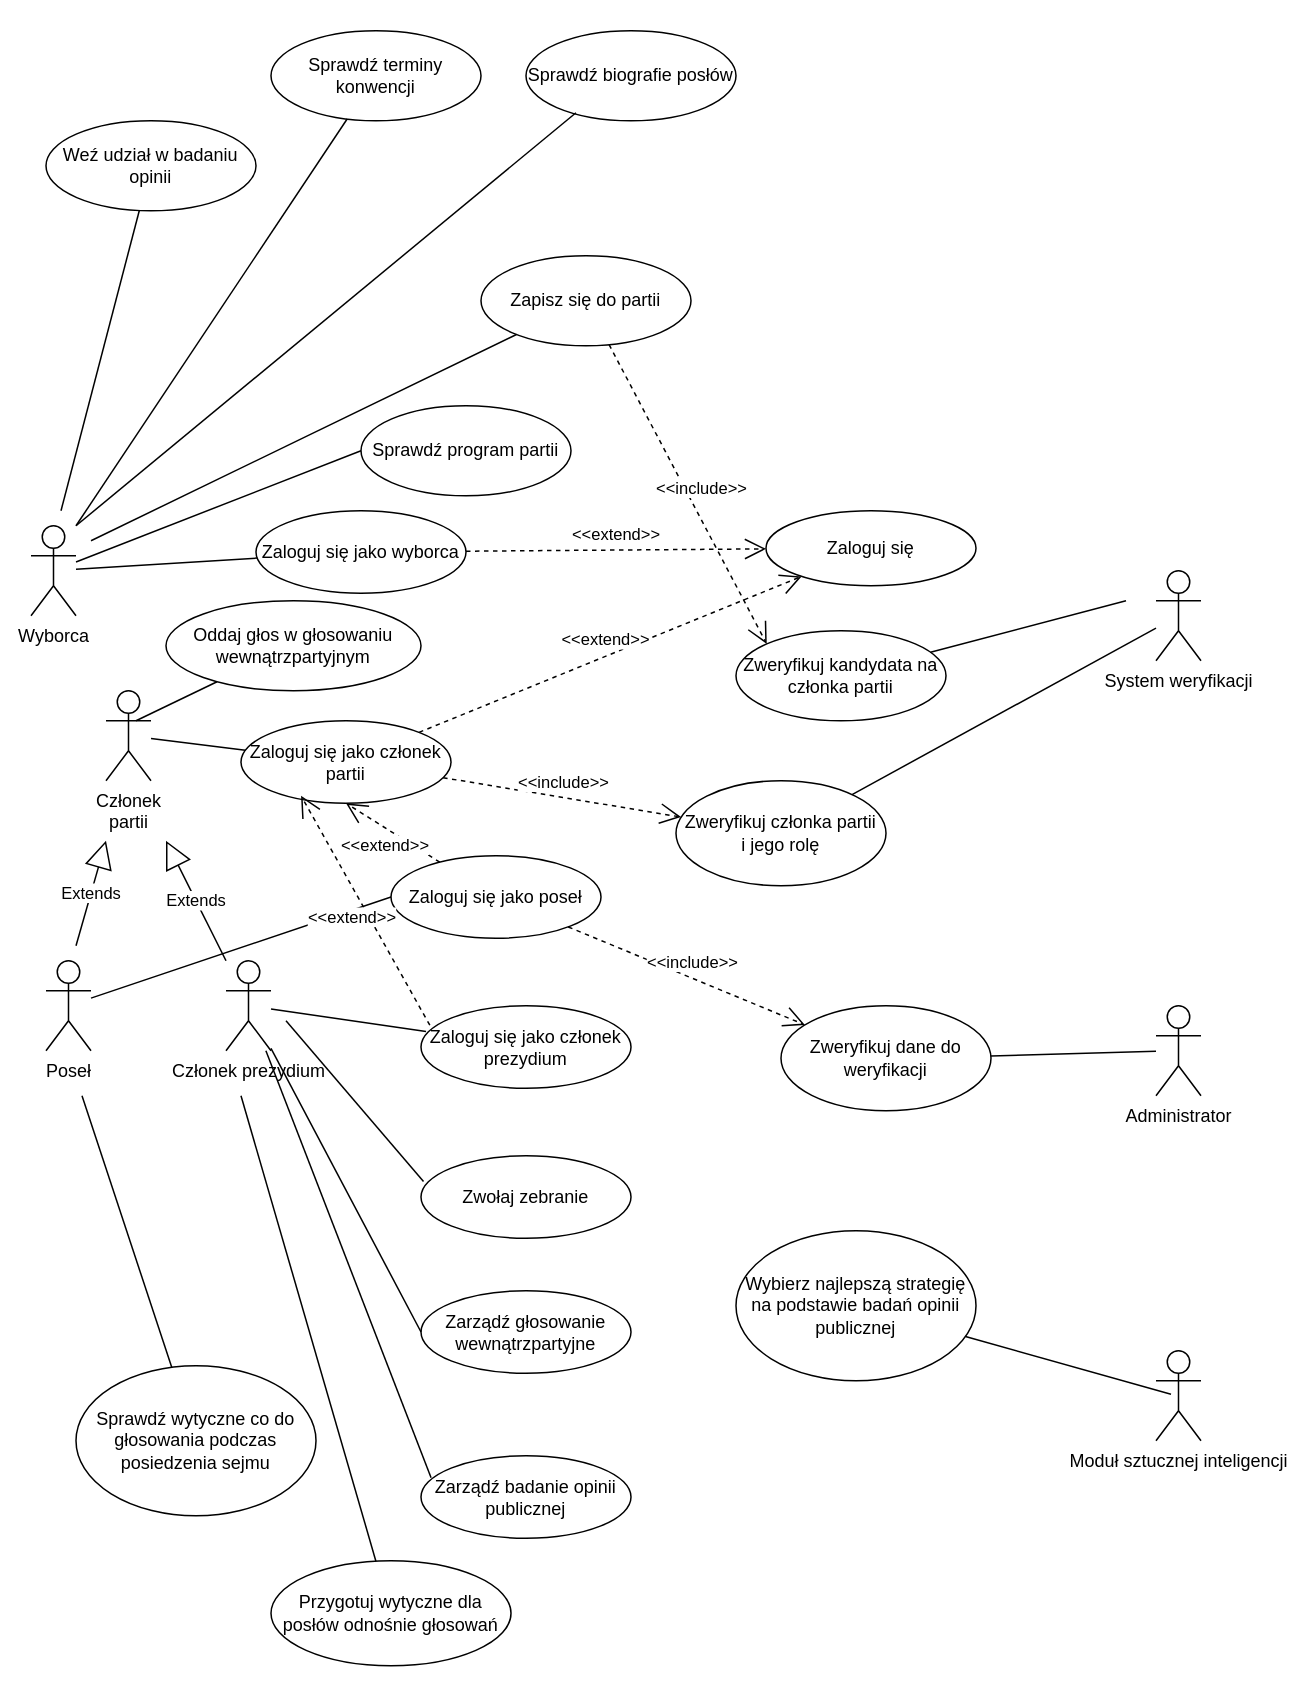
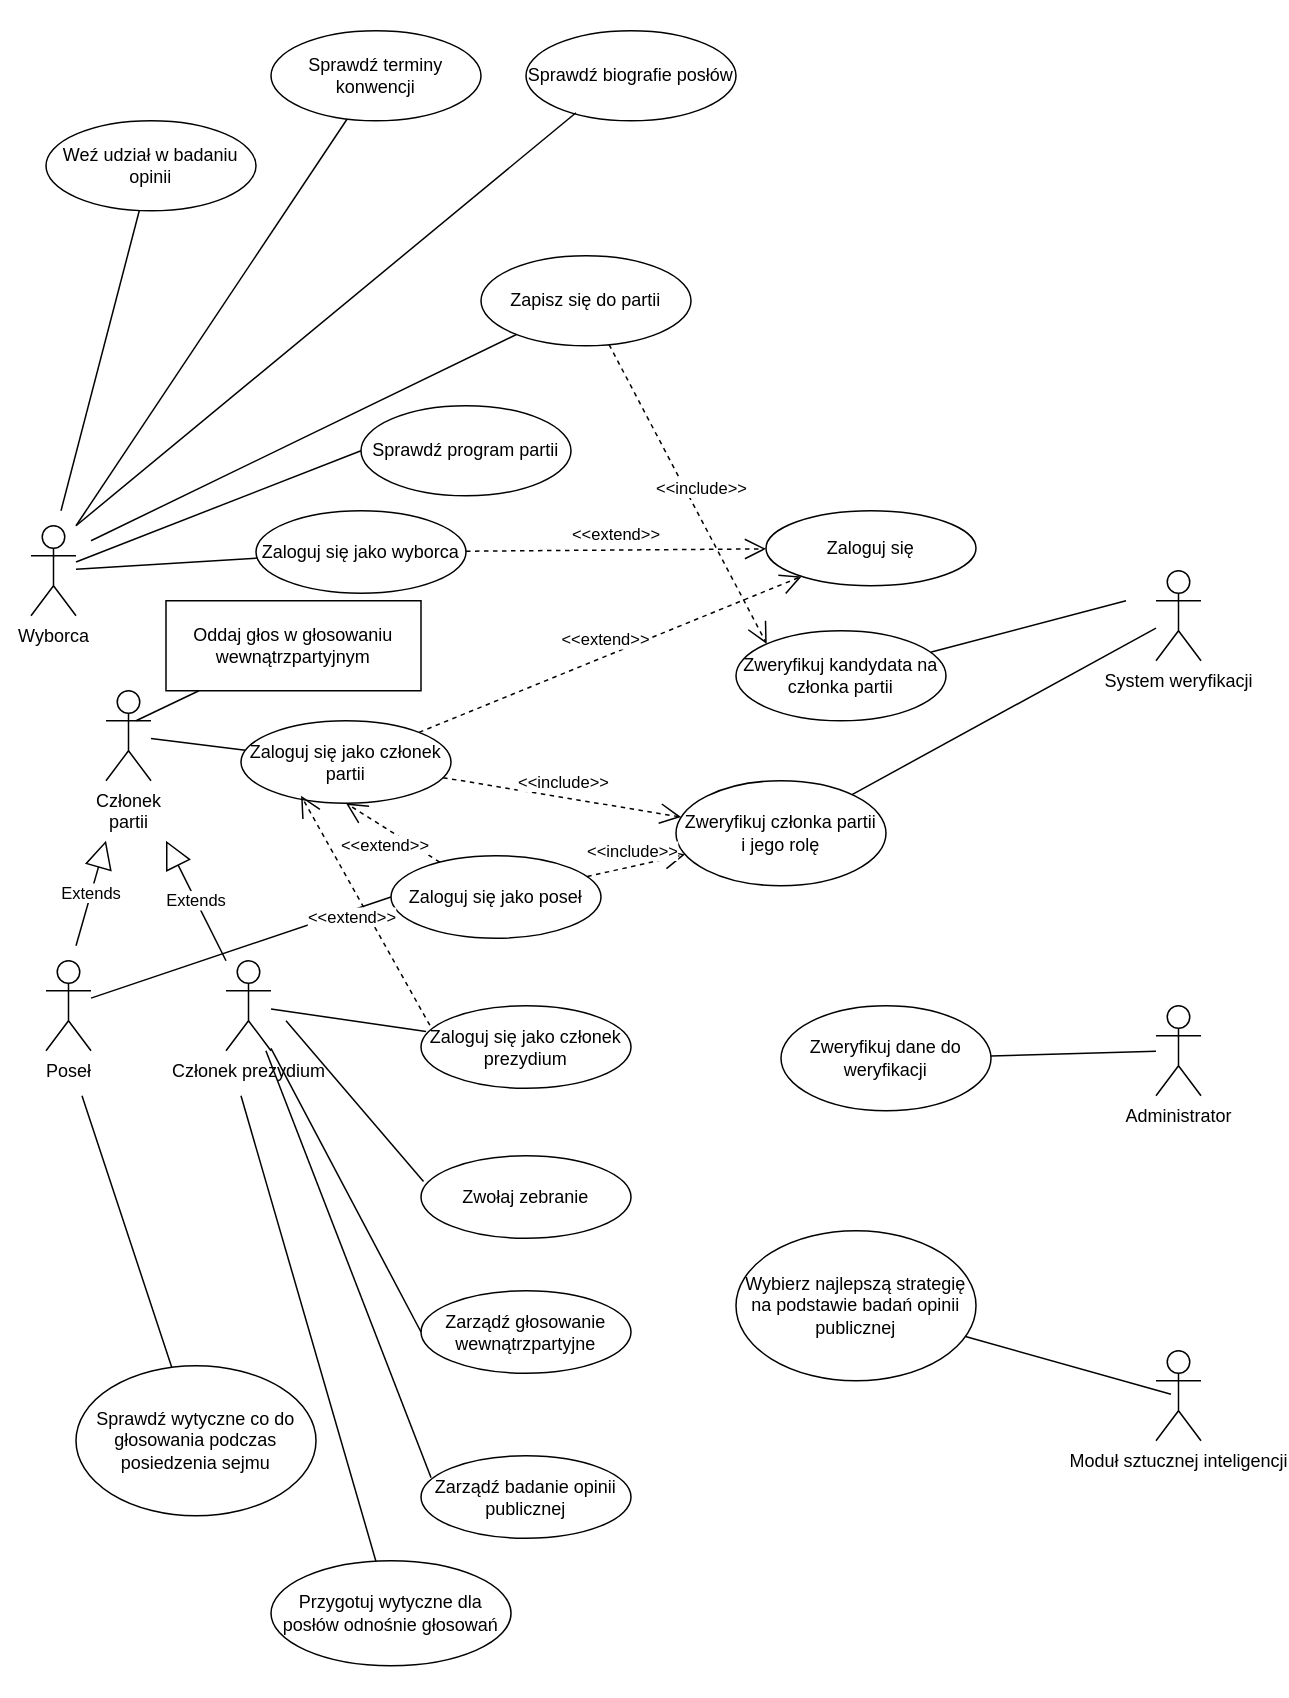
node "Oddaj głos w głosowaniu wewnątrzpartyjnym": shape ellipse -> rectangle
edge "Zaloguj się jako poseł" -> "Zweryfikuj dane do weryfikacji": now "Zaloguj się jako poseł" -> "Zweryfikuj członka partii i jego rolę"
